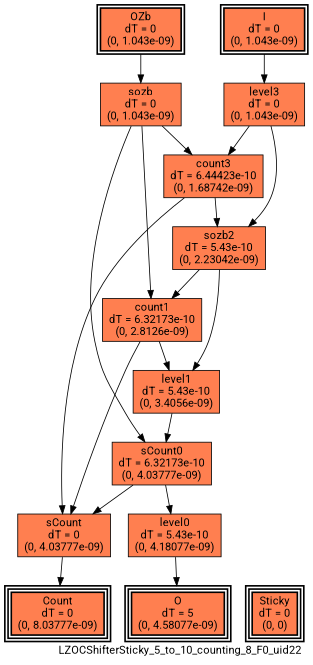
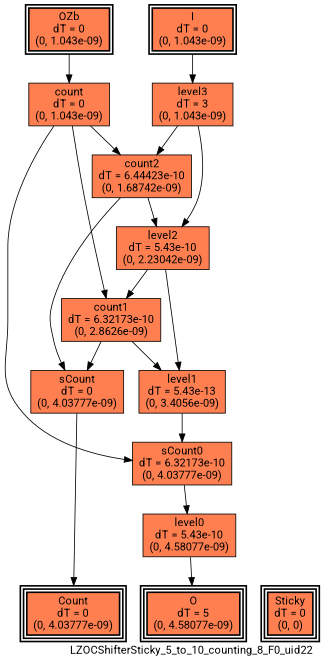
node "sozb dT = 0 (0, 1.043e-09)": label "sozb dT = 0 (0, 1.043e-09)" -> "count dT = 0 (0, 1.043e-09)"
node "level3 dT = 0 (0, 1.043e-09)": label "level3 dT = 0 (0, 1.043e-09)" -> "level3 dT = 3 (0, 1.043e-09)"
node "count3 dT = 6.44423e-10 (0, 1.68742e-09)": label "count3 dT = 6.44423e-10 (0, 1.68742e-09)" -> "count2 dT = 6.44423e-10 (0, 1.68742e-09)"
node "sozb2 dT = 5.43e-10 (0, 2.23042e-09)": label "sozb2 dT = 5.43e-10 (0, 2.23042e-09)" -> "level2 dT = 5.43e-10 (0, 2.23042e-09)"
node "count1 dT = 6.32173e-10 (0, 2.8126e-09)": label "count1 dT = 6.32173e-10 (0, 2.8126e-09)" -> "count1 dT = 6.32173e-10 (0, 2.8626e-09)"
node "level1 dT = 5.43e-10 (0, 3.4056e-09)": label "level1 dT = 5.43e-10 (0, 3.4056e-09)" -> "level1 dT = 5.43e-13 (0, 3.4056e-09)"
edge "sCount0 dT = 6.32173e-10 (0, 4.03777e-09)" -> "sCount dT = 0 (0, 4.03777e-09)": removed
node "level0 dT = 5.43e-10 (0, 4.18077e-09)": label "level0 dT = 5.43e-10 (0, 4.18077e-09)" -> "level0 dT = 5.43e-10 (0, 4.58077e-09)"
node "Count dT = 0 (0, 8.03777e-09)": label "Count dT = 0 (0, 8.03777e-09)" -> "Count dT = 0 (0, 4.03777e-09)"
